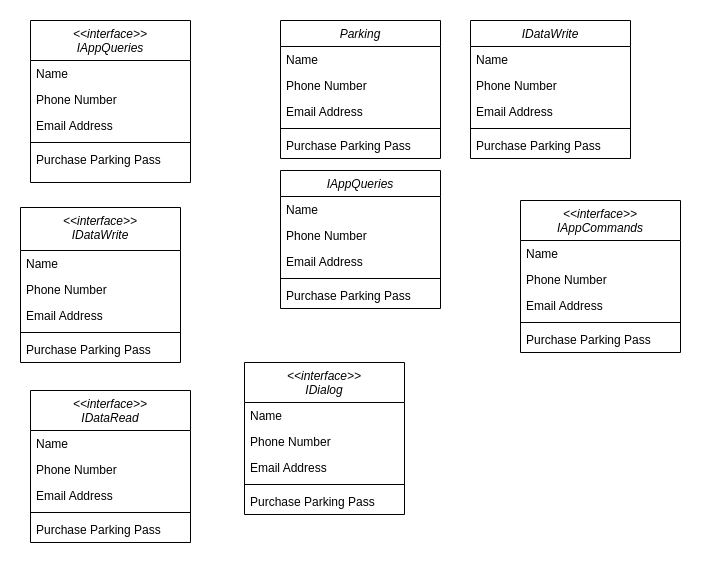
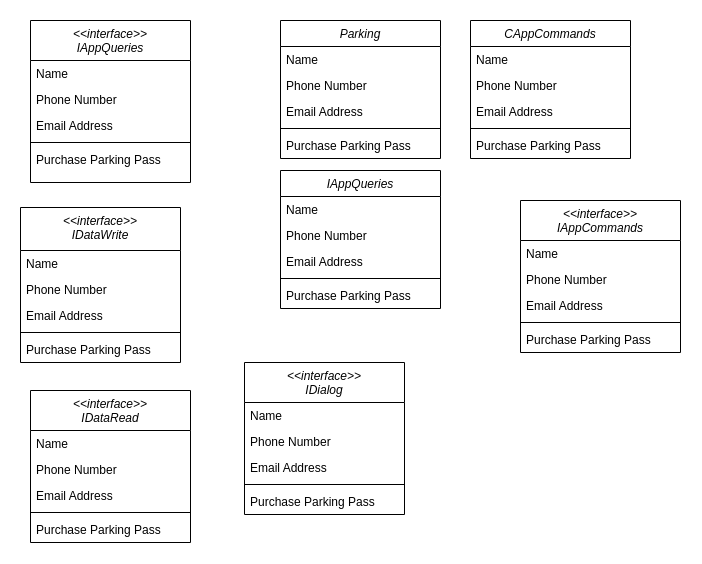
node "IDataWrite": label "IDataWrite" -> "CAppCommands"
